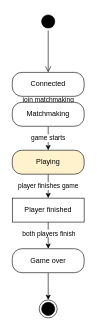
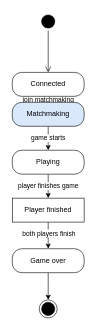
node "Matchmaking": fillcolor #ffffff -> #dae8fc
node "Playing": fillcolor #fff2cc -> #ffffff
